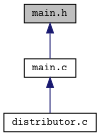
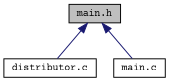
edge "distributor.c" -> "main.c": now "distributor.c" -> "main.h"
